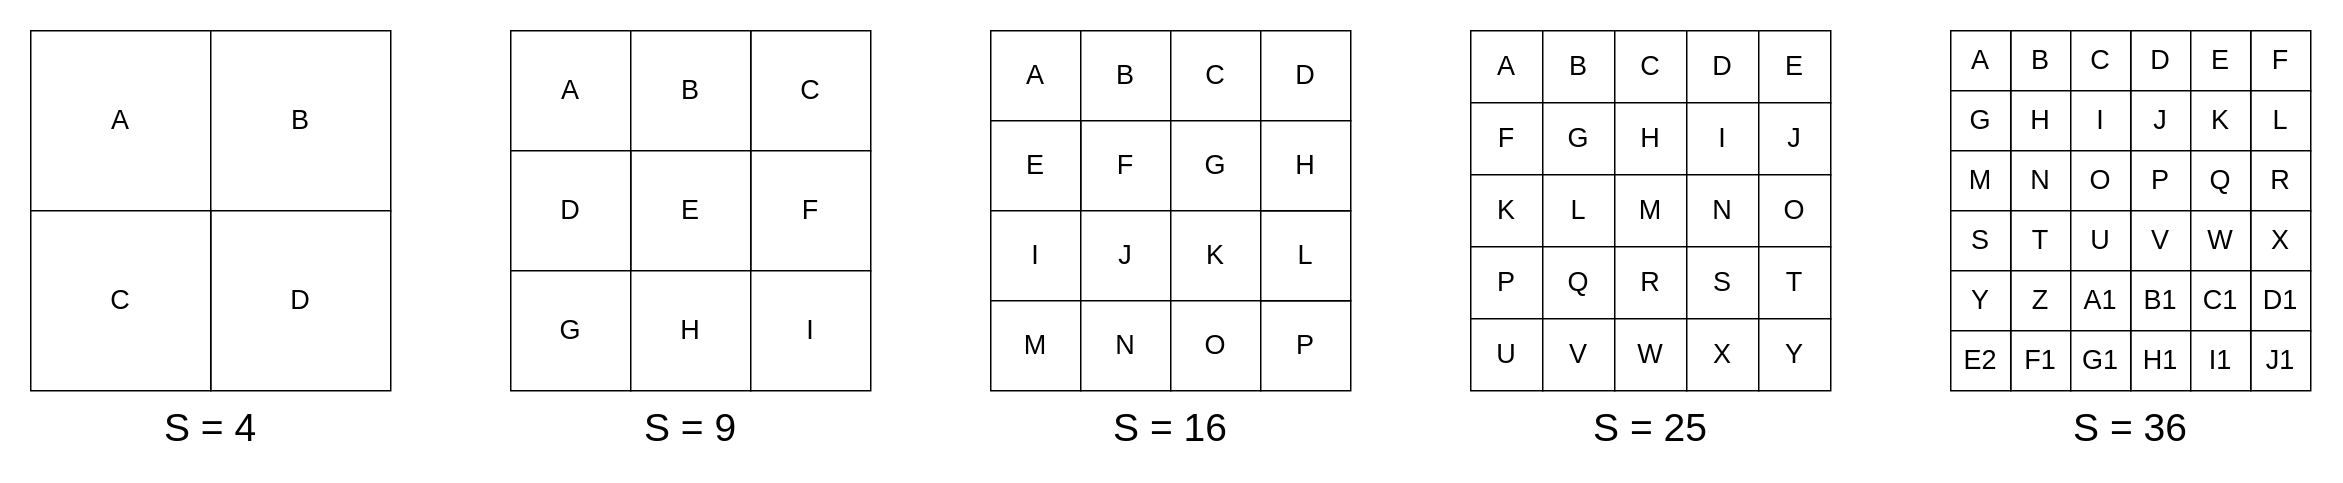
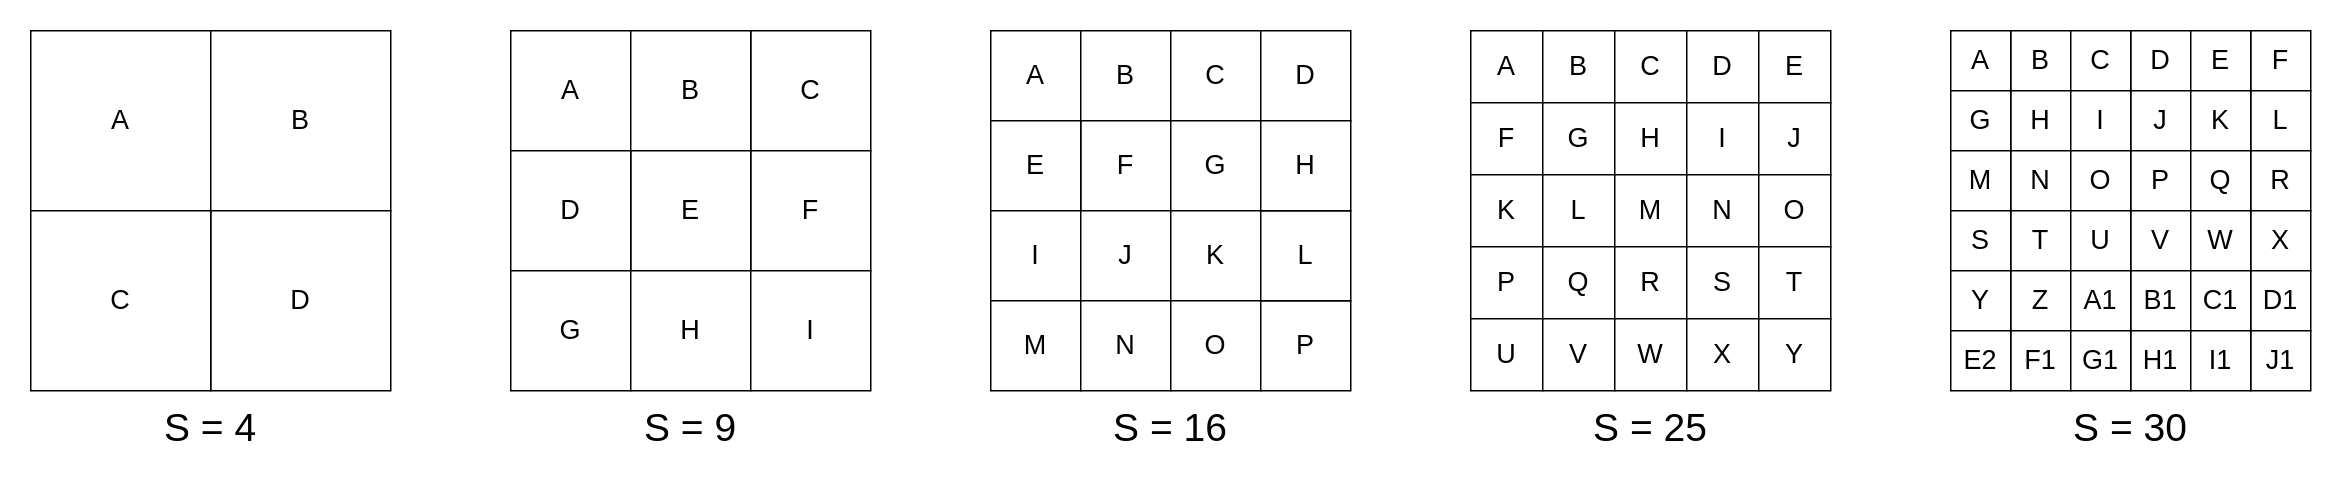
node "S = 36": label "S = 36" -> "S = 30"
